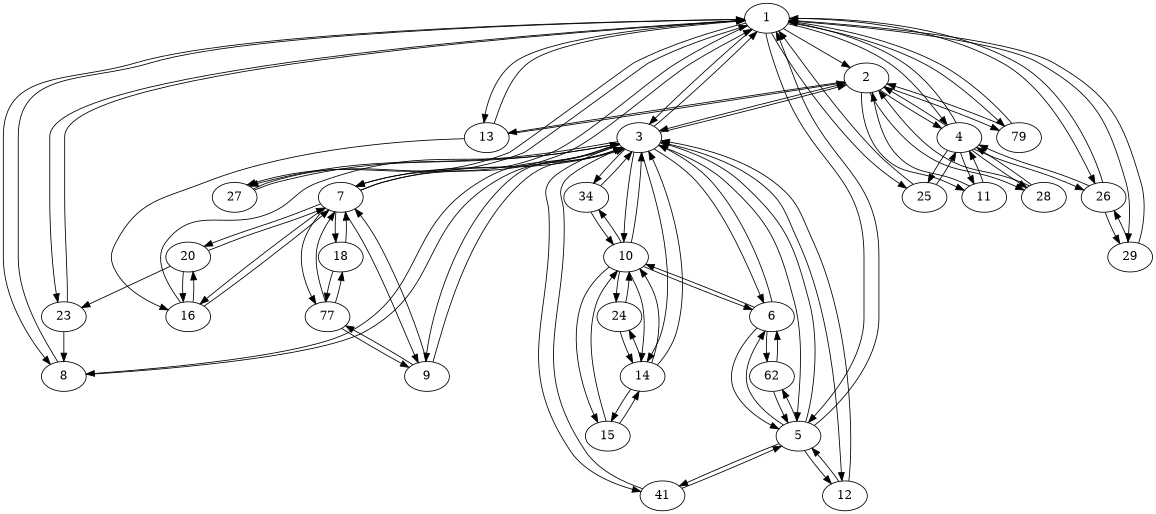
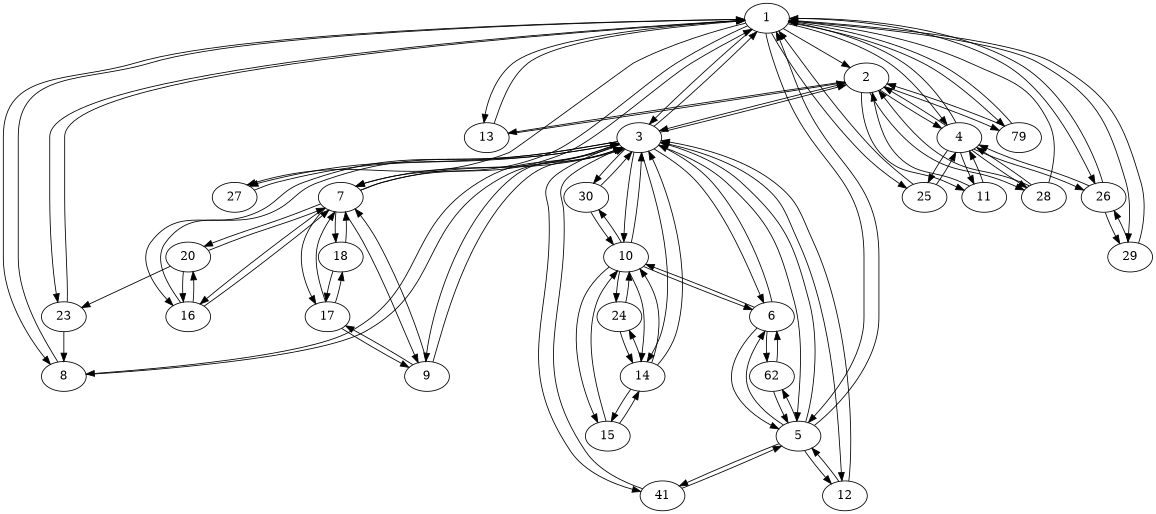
edge "27" -> "1": now "28" -> "1"
edge "13" -> "16": now "3" -> "16"
node "34": label "34" -> "30"
node "77": label "77" -> "17"
